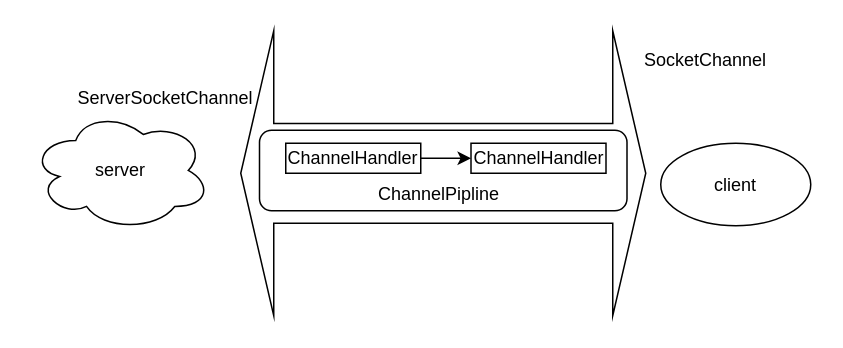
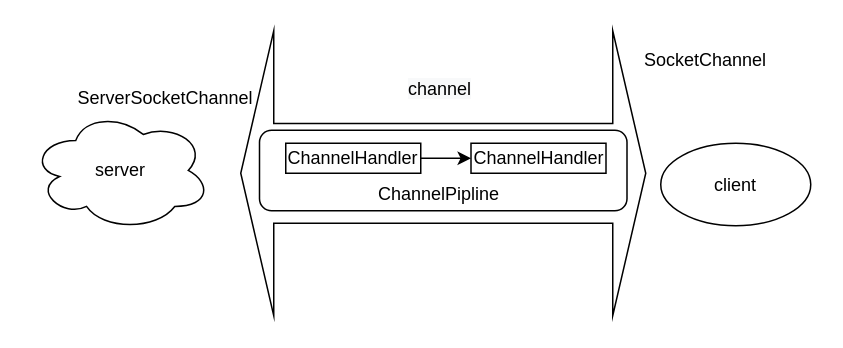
node "channel": added
